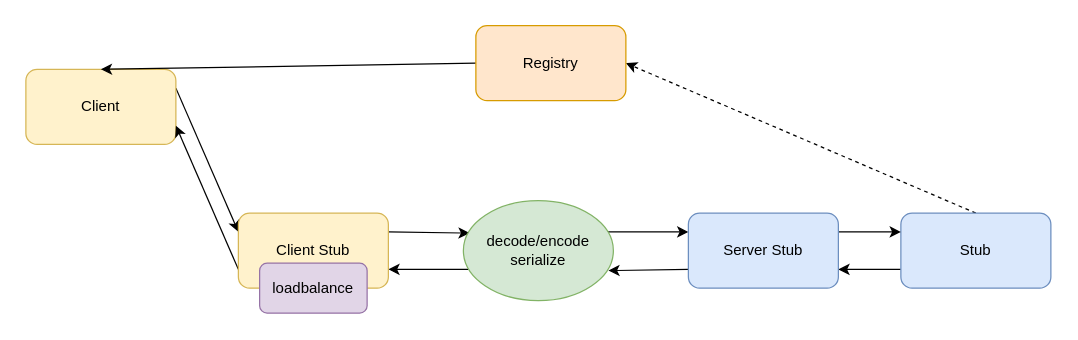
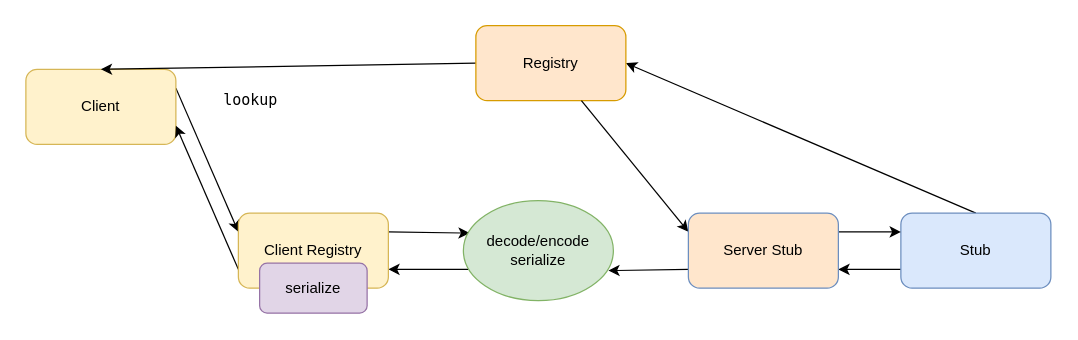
node "lookup": added
edge "Stub" -> "Registry": style dashed -> solid
edge "decode/encode serialize" -> "Server Stub": now "Registry" -> "Server Stub"
node "Client Stub": label "Client Stub" -> "Client Registry"
node "Server Stub": fillcolor #dae8fc -> #ffe6cc
node "loadbalance": label "loadbalance" -> "serialize"
